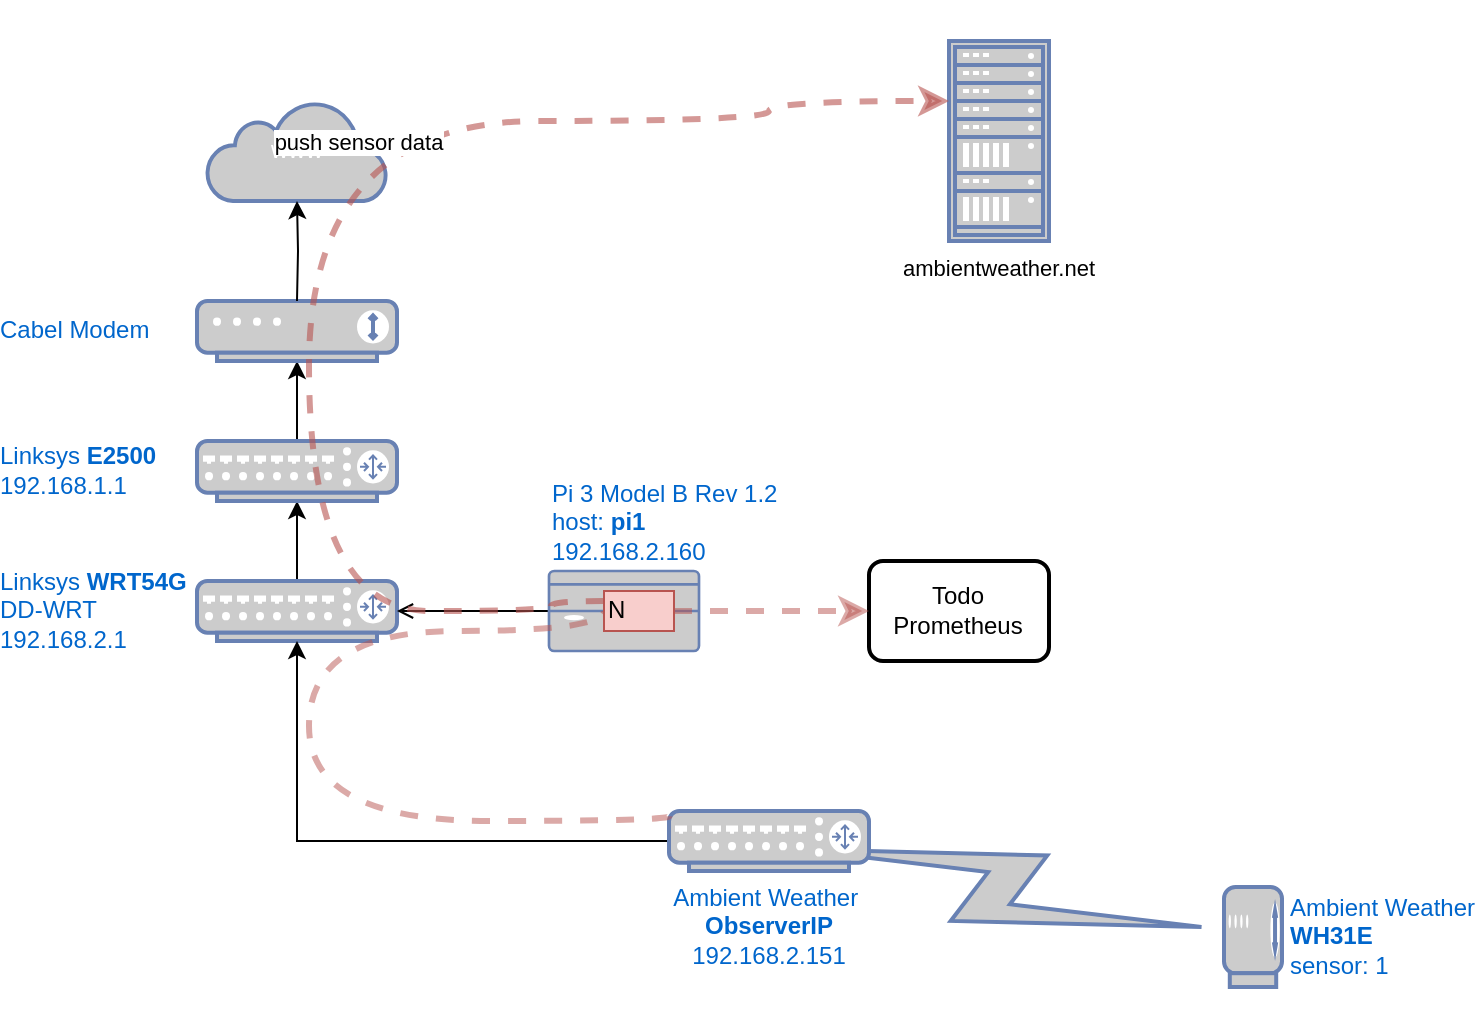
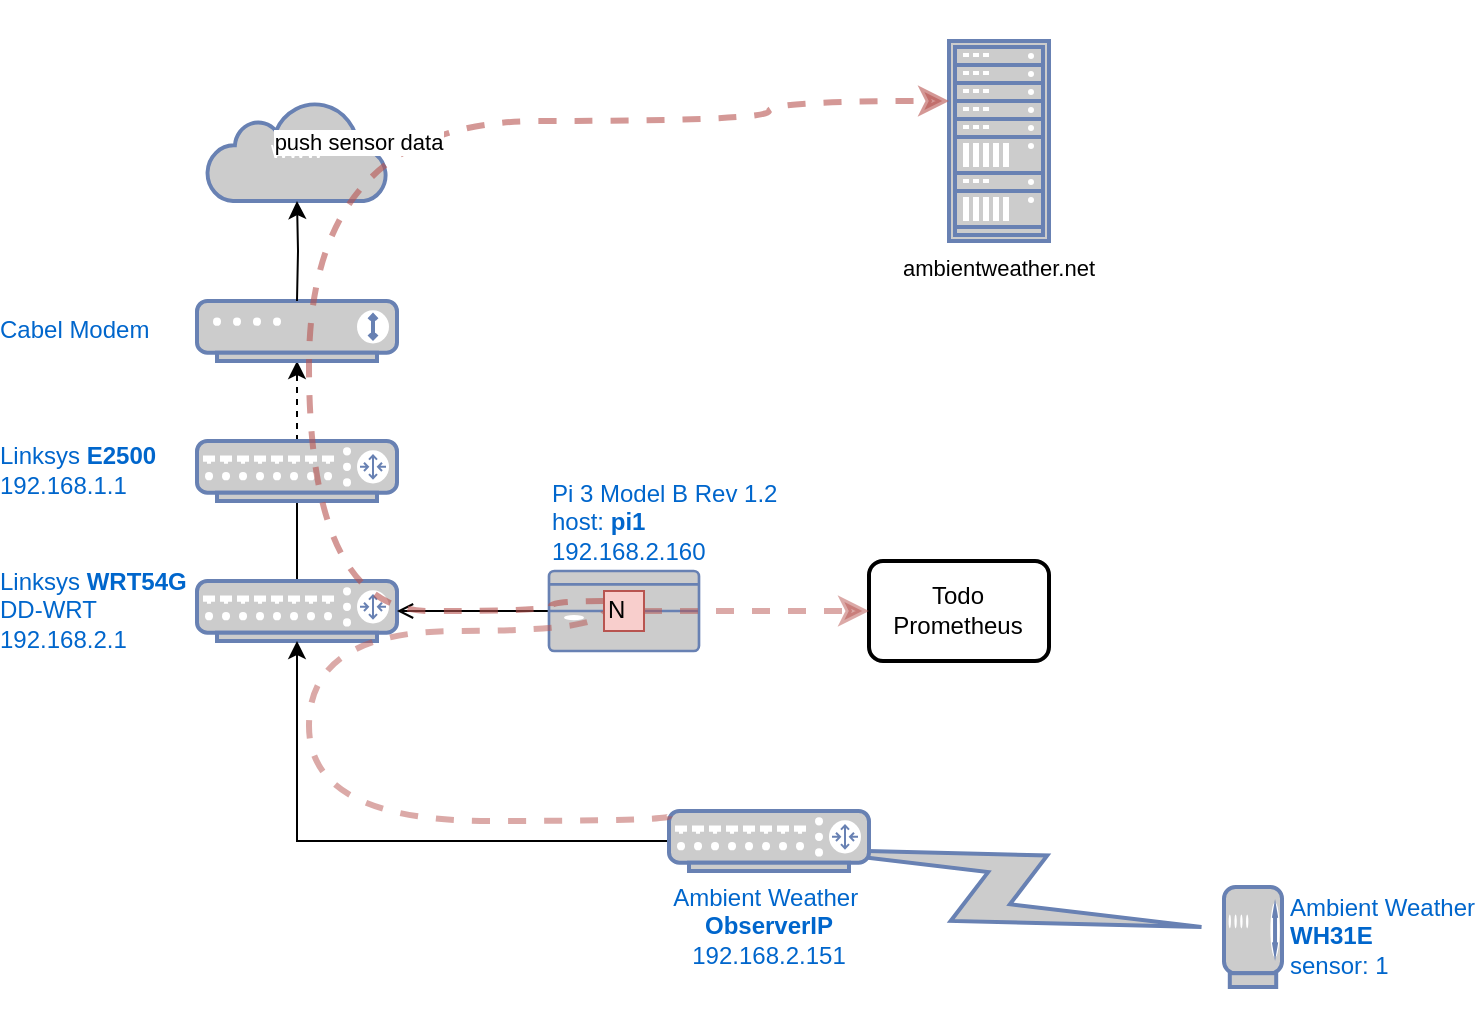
edge "Linksys E2500 192.168.1.1" -> "Cabel Modem": style solid -> dashed
edge "Linksys WRT54G DD-WRT 192.168.2.1" -> "Linksys E2500 192.168.1.1": arrowhead classic -> none
node "N": size 70x40 -> 40x40
